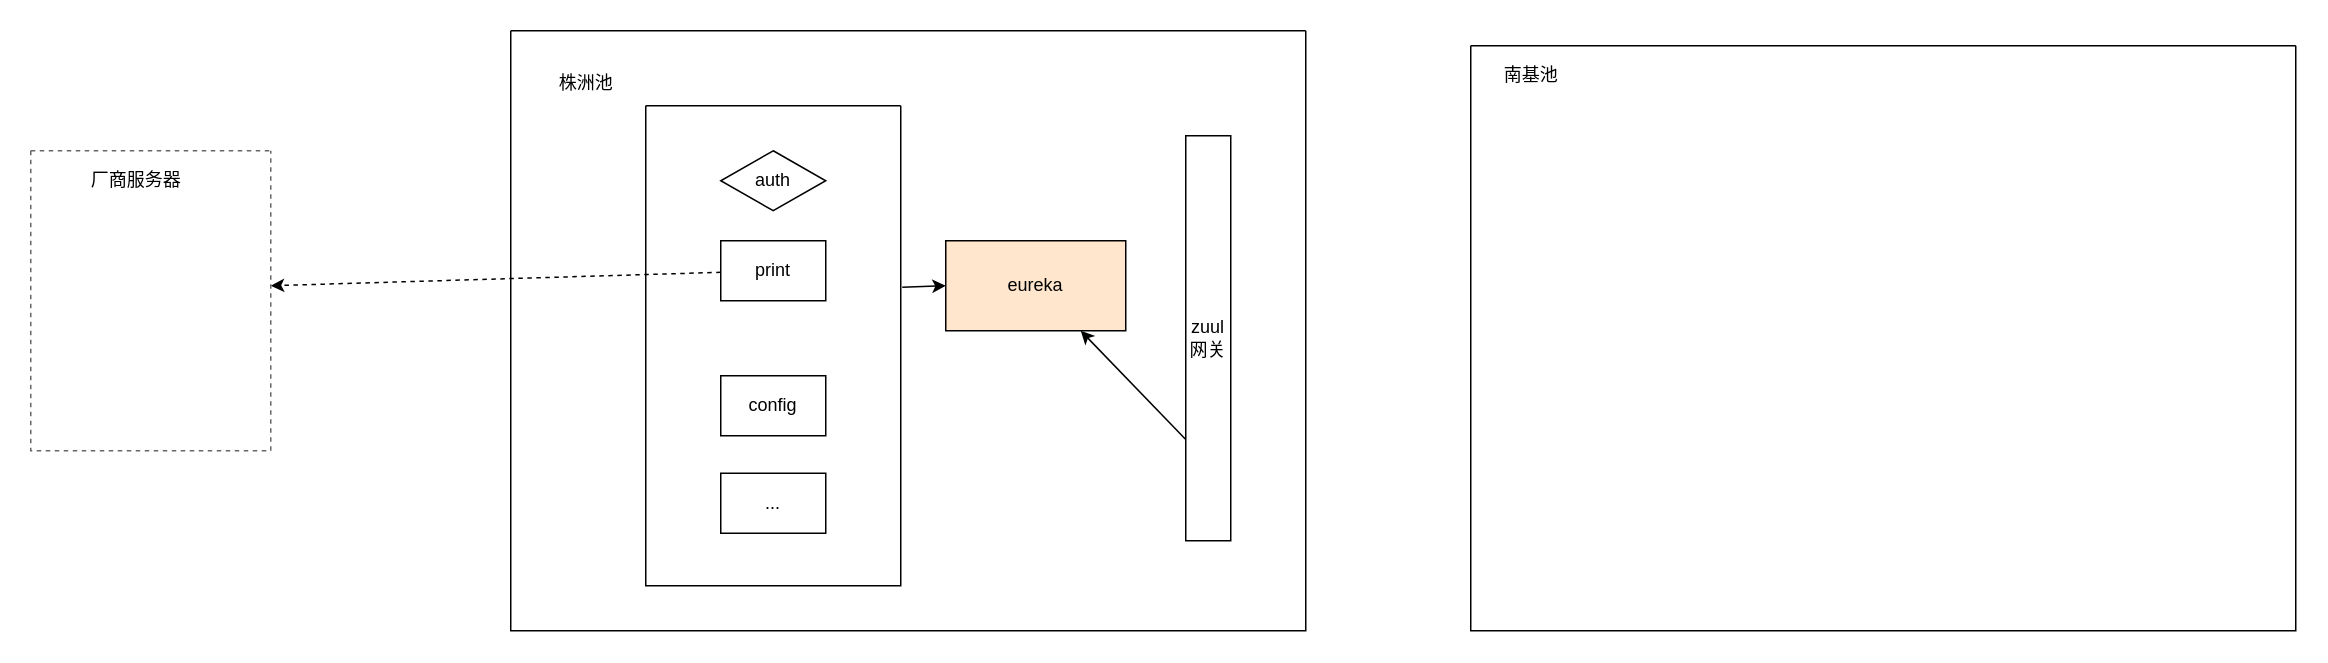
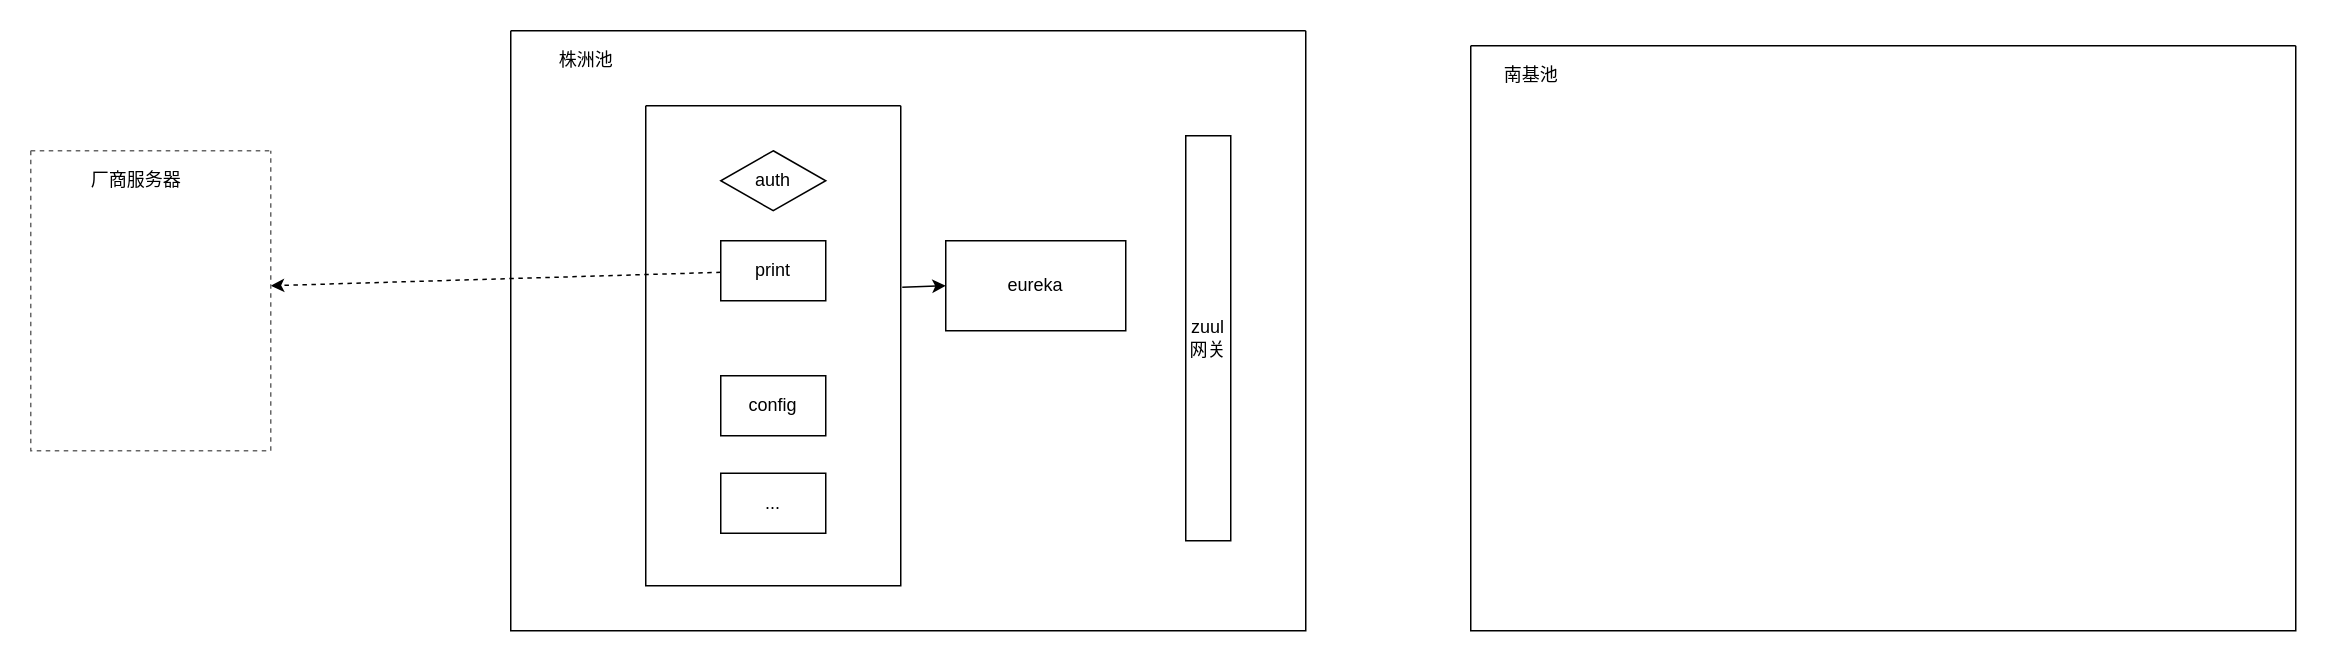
node "株洲池": moved (586, 83) -> (586, 61)
node "eureka": fillcolor #ffe6cc -> #ffffff
edge "zuul网关" -> "eureka": removed
